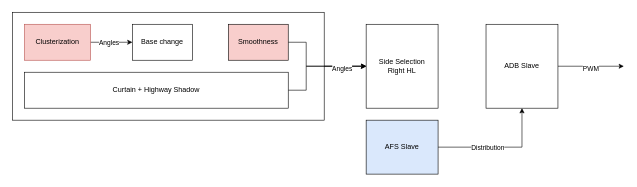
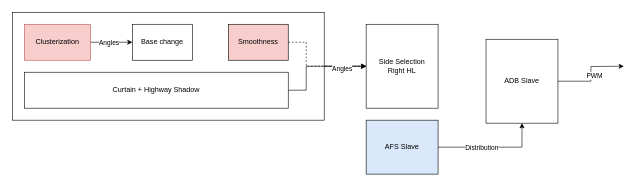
edge "Smoothness" -> "Side Selection Right HL": style solid -> dashed
node "ADB Slave": moved (522, 66) -> (522, 81)
